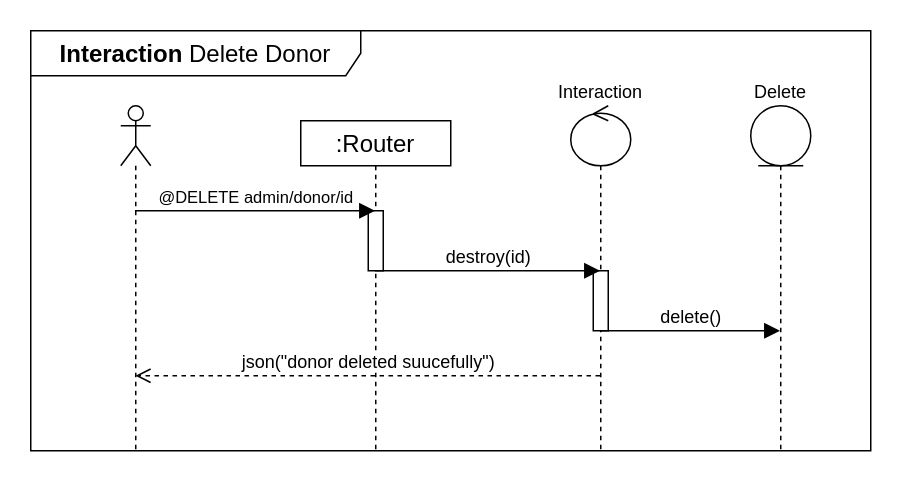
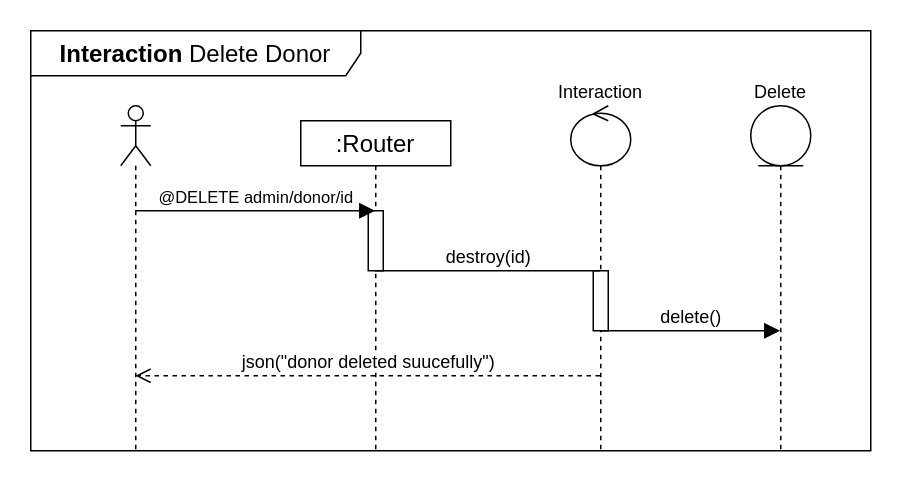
edge ":Router" -> "Interaction": arrowhead block -> none
